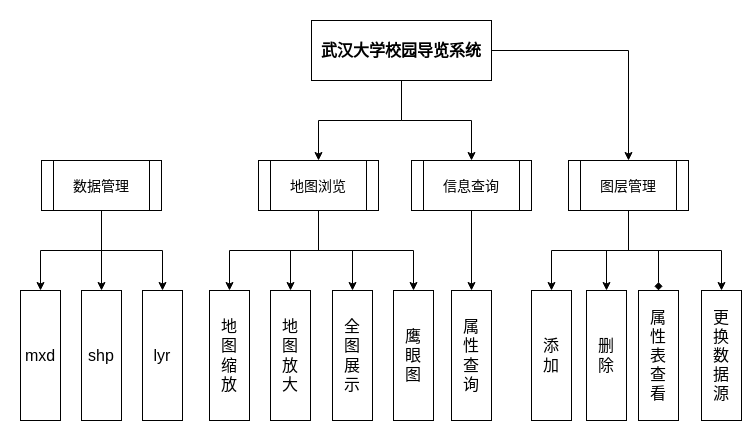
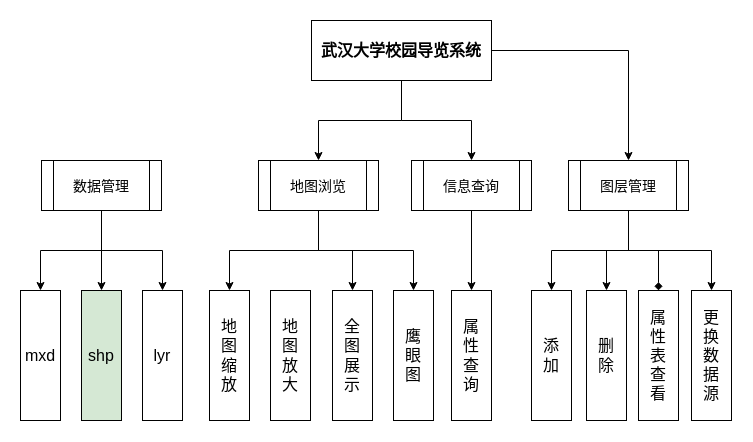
edge "地图浏览" -> "地 图 放 大": removed
node "shp": fillcolor #ffffff -> #d5e8d4
node "更 换 数 据 源": moved (722, 356) -> (712, 356)
